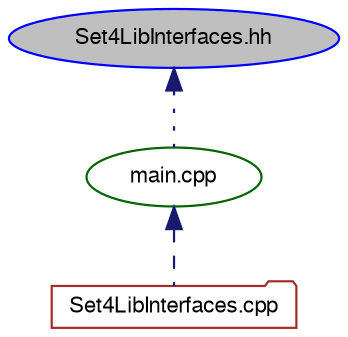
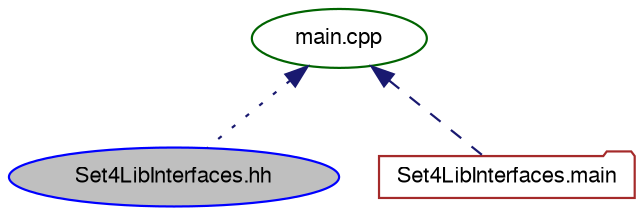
edge "main.cpp" -> "Set4LibInterfaces.hh": reversed
node "Set4LibInterfaces.cpp": label "Set4LibInterfaces.cpp" -> "Set4LibInterfaces.main"
